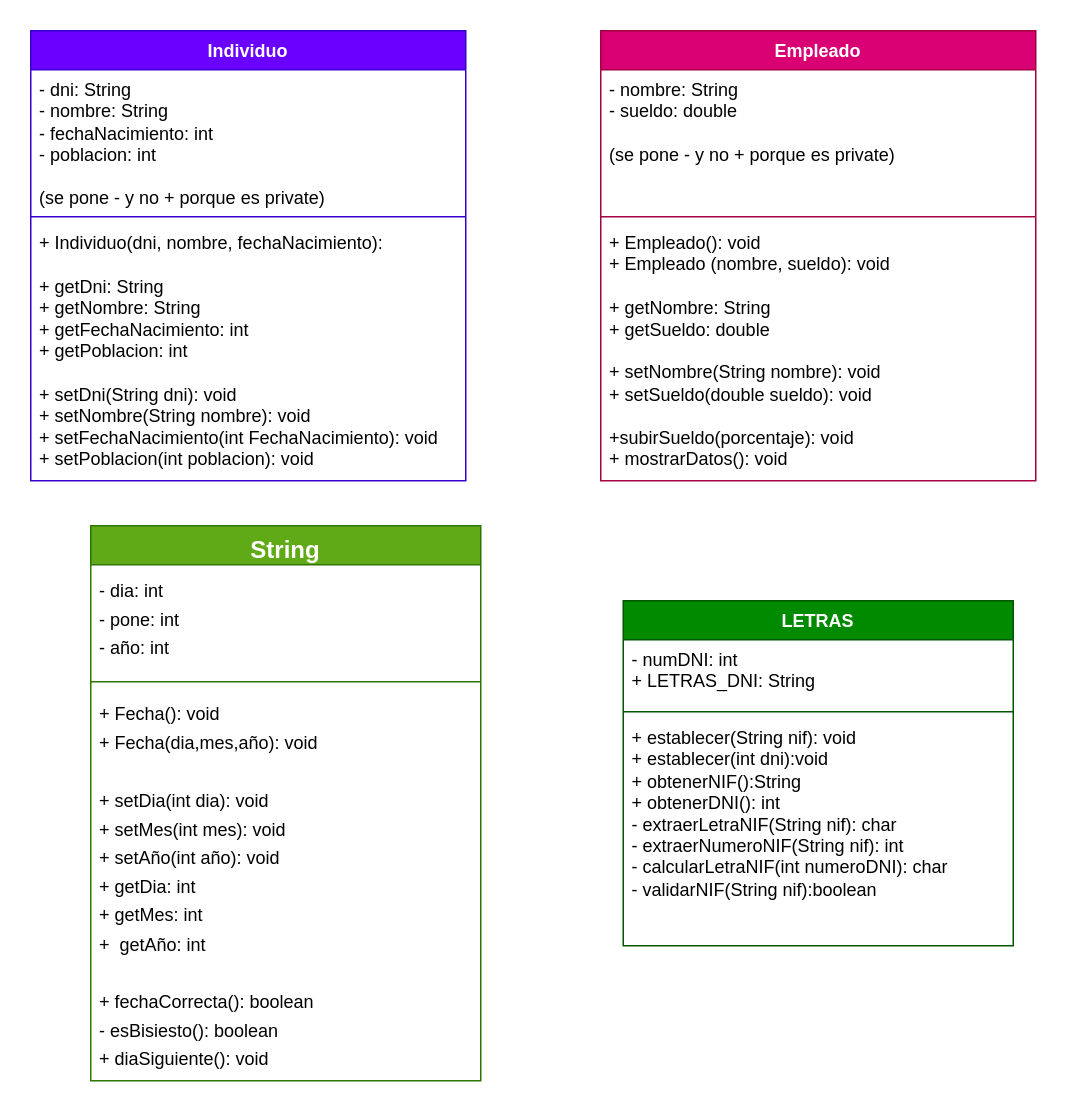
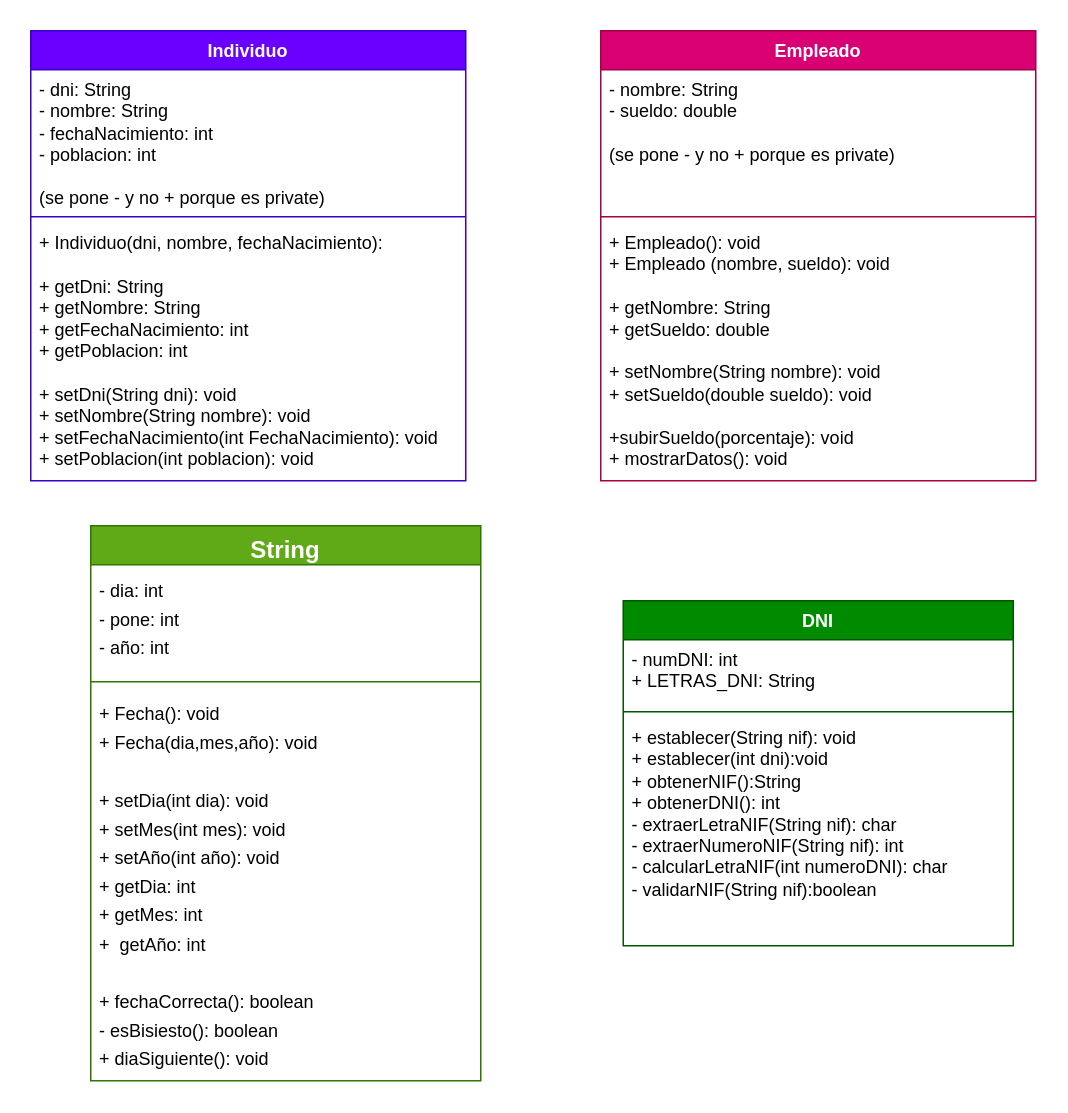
node "LETRAS": label "LETRAS" -> "DNI"
